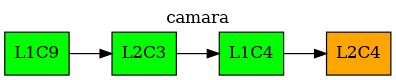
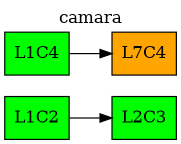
node "L1C9": label "L1C9" -> "L1C2"
edge "L2C3" -> "L1C4": removed
node "L2C4": label "L2C4" -> "L7C4"
